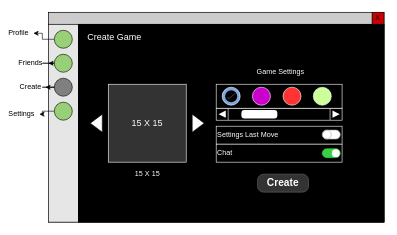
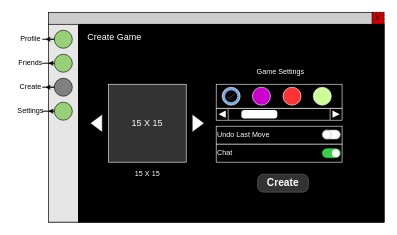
node "X": style solid -> dashed
node "Profile": moved (18, 33) -> (30, 39)
node "Settings": moved (21, 114) -> (30, 111)
node "Settings Last Move": label "Settings Last Move" -> "Undo Last Move"
